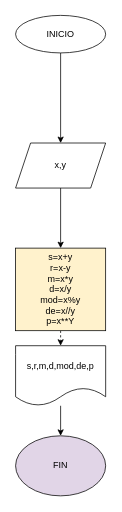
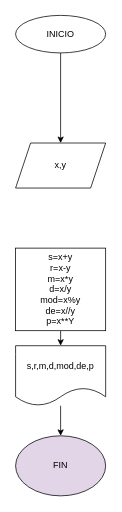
edge "x,y" -> "s=x+y r=x-y m=x*y d=x/y mod=x%y de=x//y p=x**Y": removed
node "s=x+y r=x-y m=x*y d=x/y mod=x%y de=x//y p=x**Y": fillcolor #fff2cc -> #ffffff
edge "s=x+y r=x-y m=x*y d=x/y mod=x%y de=x//y p=x**Y" -> "s,r,m,d,mod,de,p": style dashed -> solid
